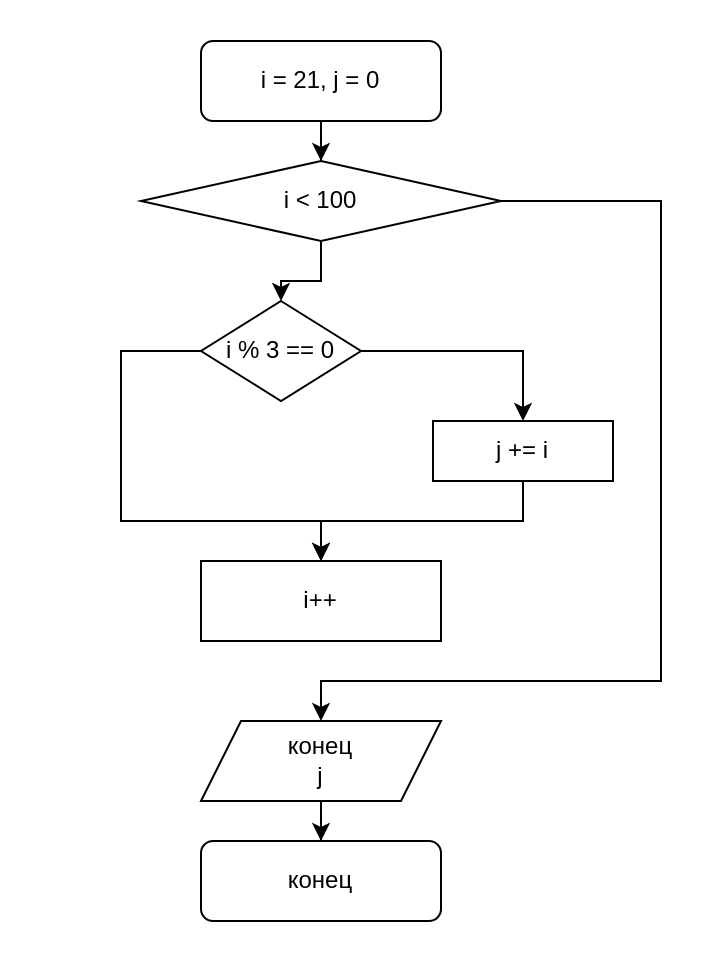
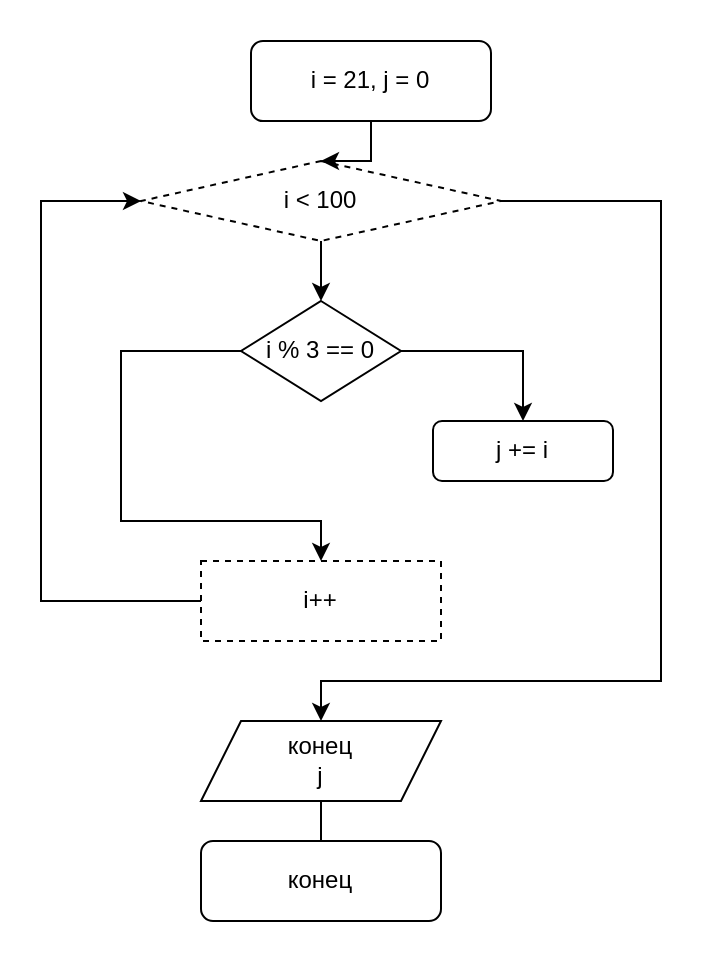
node "i = 21, j = 0": moved (321, 81) -> (371, 81)
node "i < 100": style solid -> dashed
node "i % 3 == 0": moved (281, 351) -> (321, 351)
edge "i++" -> "i < 100": added
node "j += i": shape rectangle -> rounded rectangle
edge "j += i" -> "i++": removed
node "i++": style solid -> dashed
edge "конец j" -> "конец": arrowhead classic -> none
